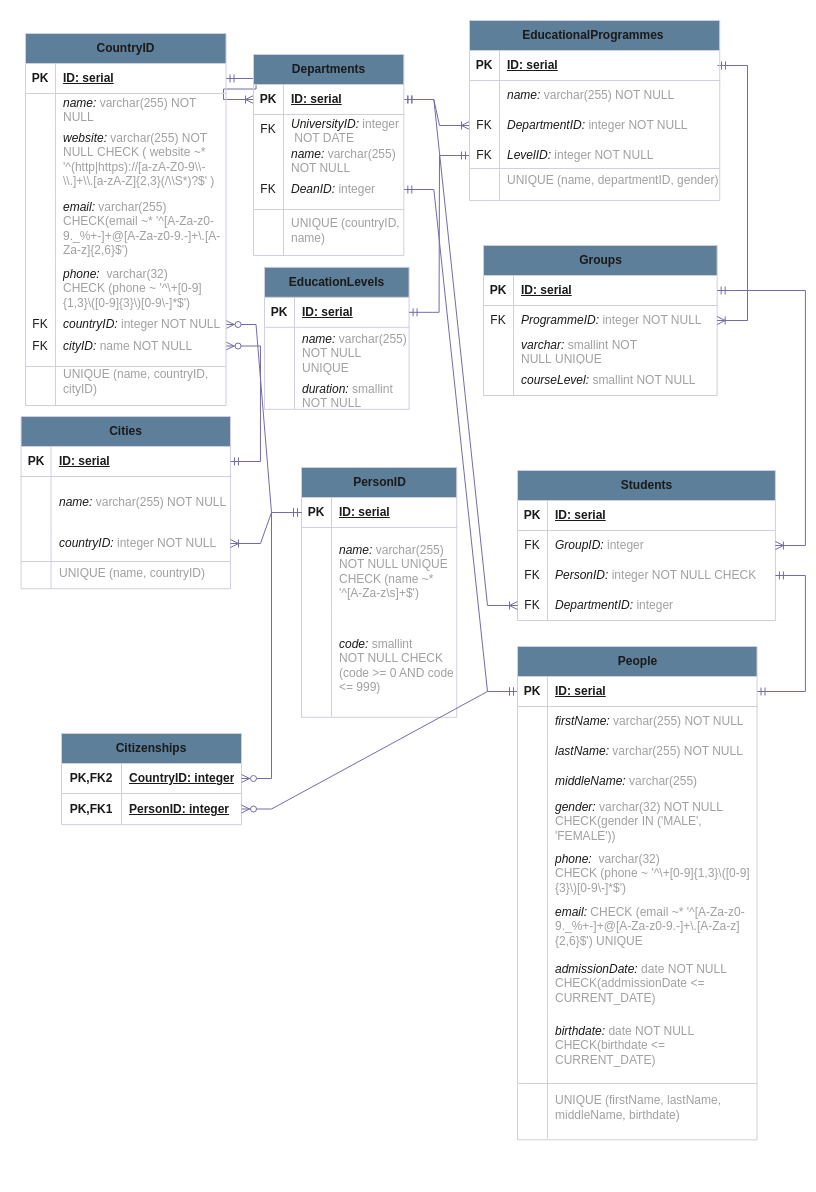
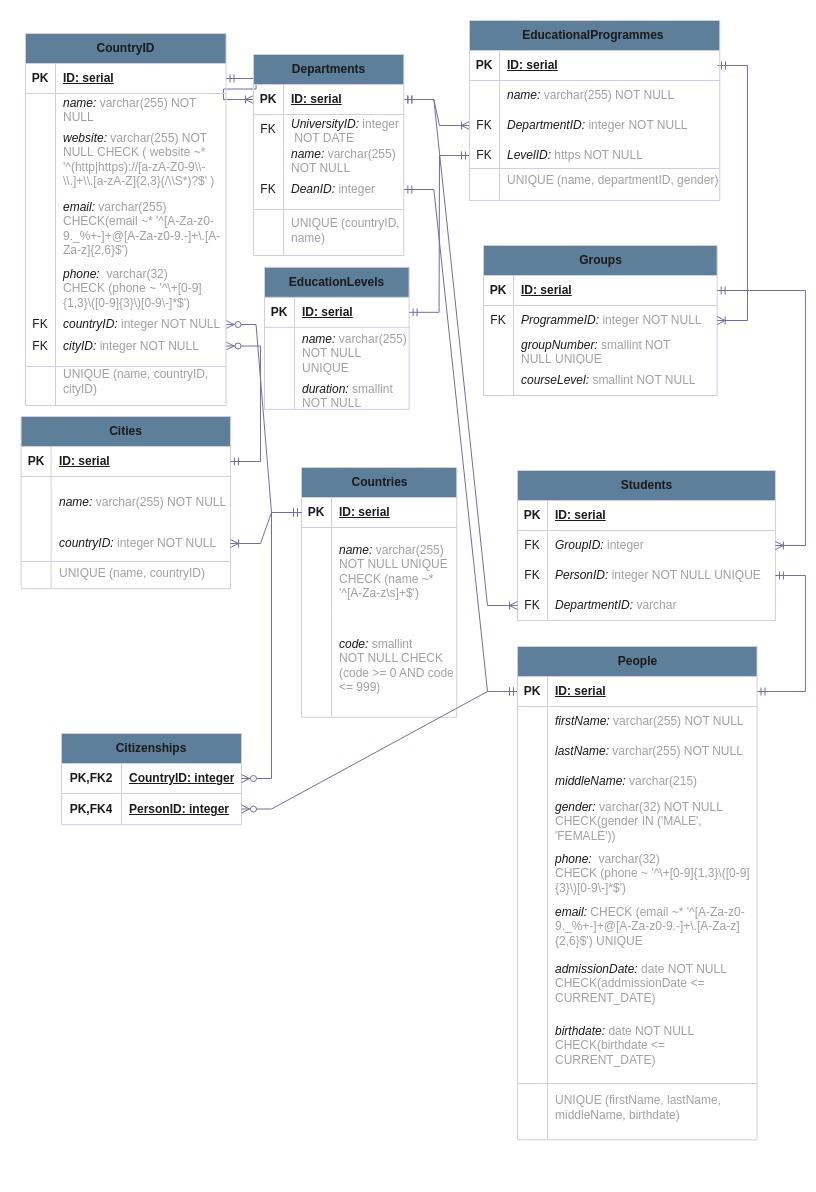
node "LevelID: integer NOT NULL": label "LevelID: integer NOT NULL" -> "LevelID: https NOT NULL"
node "cityID: name NOT NULL": label "cityID: name NOT NULL" -> "cityID: integer NOT NULL"
node "varchar: smallint NOT NULL UNIQUE": label "varchar: smallint NOT NULL UNIQUE" -> "groupNumber: smallint NOT NULL UNIQUE"
node "PersonID": label "PersonID" -> "Countries"
node "PersonID: integer NOT NULL CHECK": label "PersonID: integer NOT NULL CHECK" -> "PersonID: integer NOT NULL UNIQUE"
node "DepartmentID: integer": label "DepartmentID: integer" -> "DepartmentID: varchar"
node "middleName: varchar(255)": label "middleName: varchar(255)" -> "middleName: varchar(215)"
node "PK,FK1": label "PK,FK1" -> "PK,FK4"
